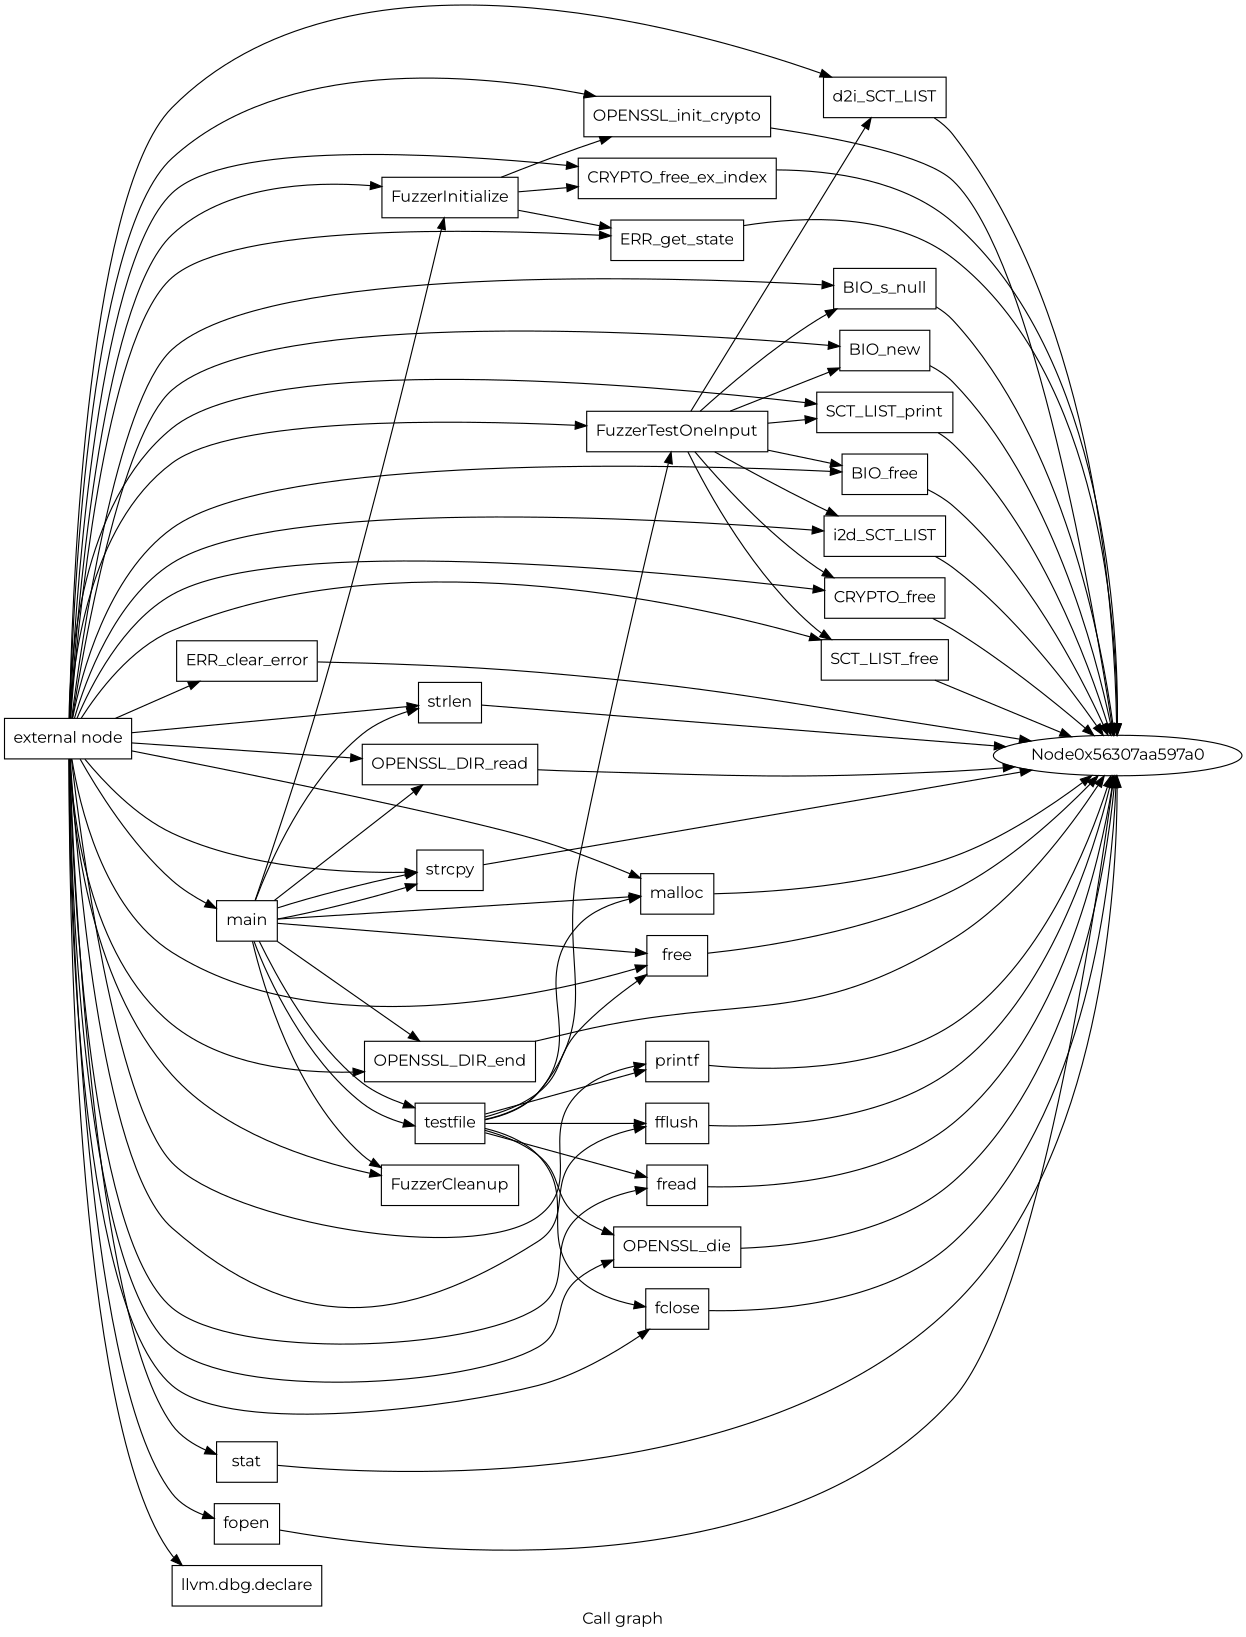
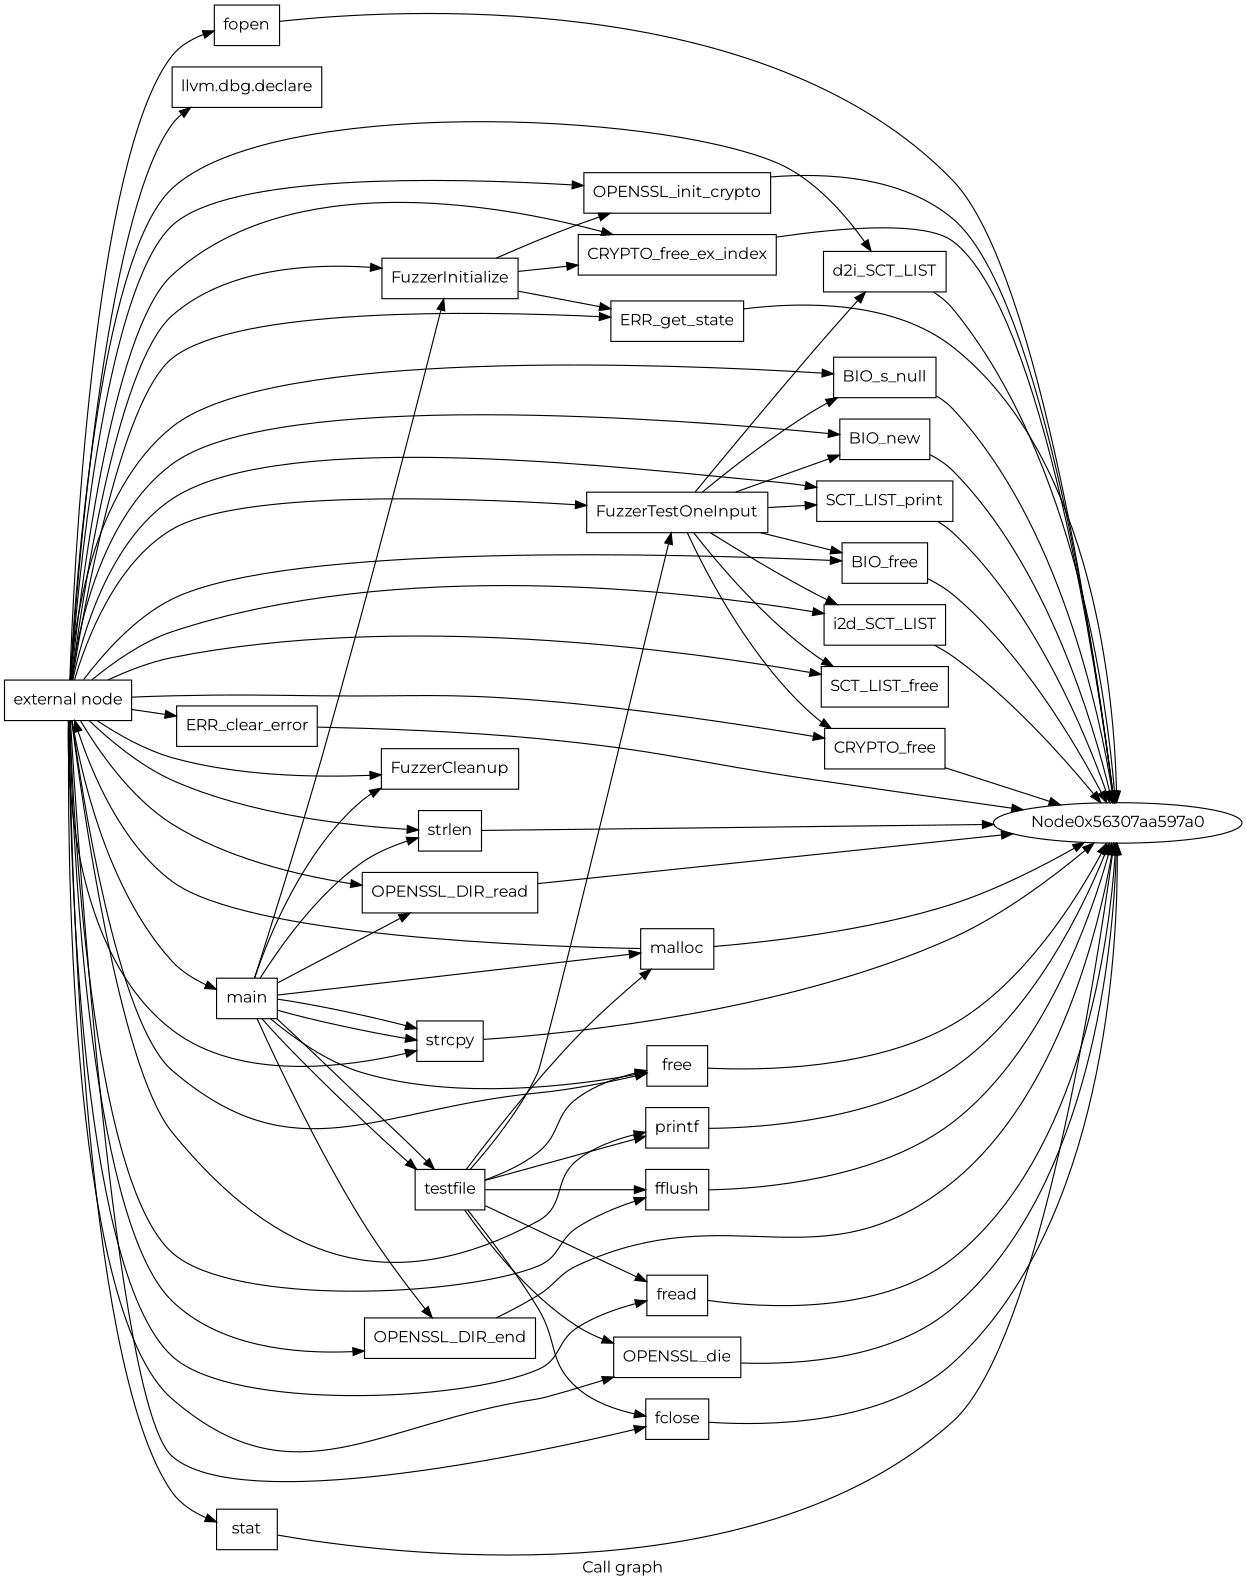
edge "SCT_LIST_free" -> "Node0x56307aa597a0": removed
edge "external node" -> "malloc": reversed
